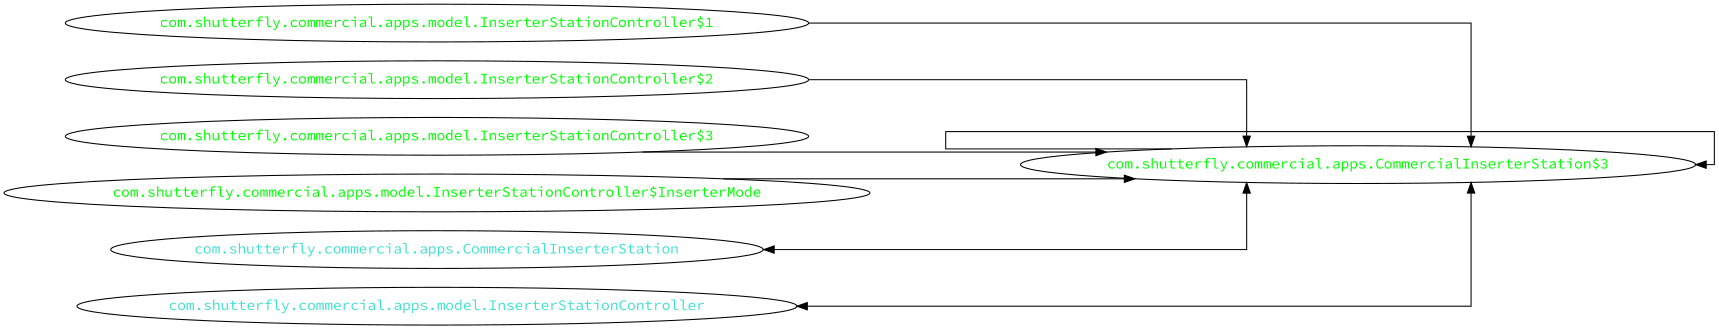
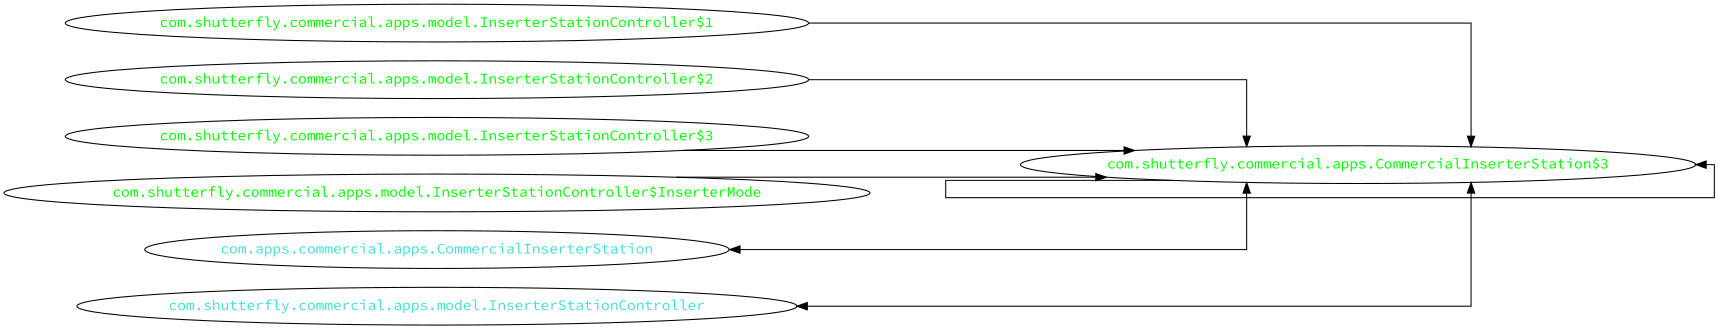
node "com.shutterfly.commercial.apps.CommercialInserterStation": label "com.shutterfly.commercial.apps.CommercialInserterStation" -> "com.apps.commercial.apps.CommercialInserterStation"
